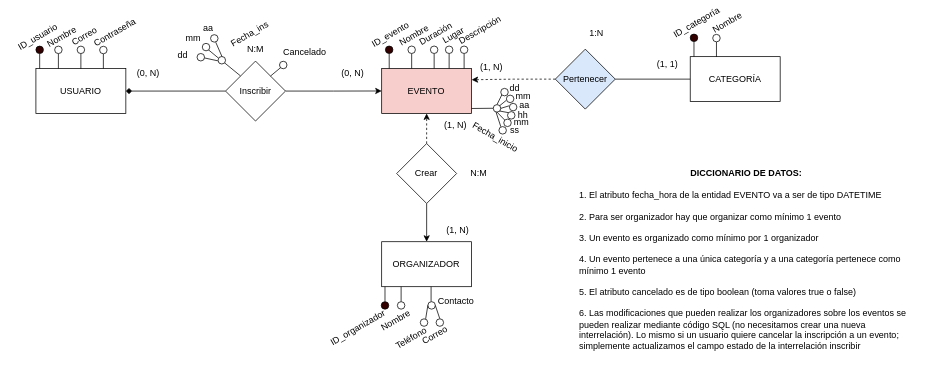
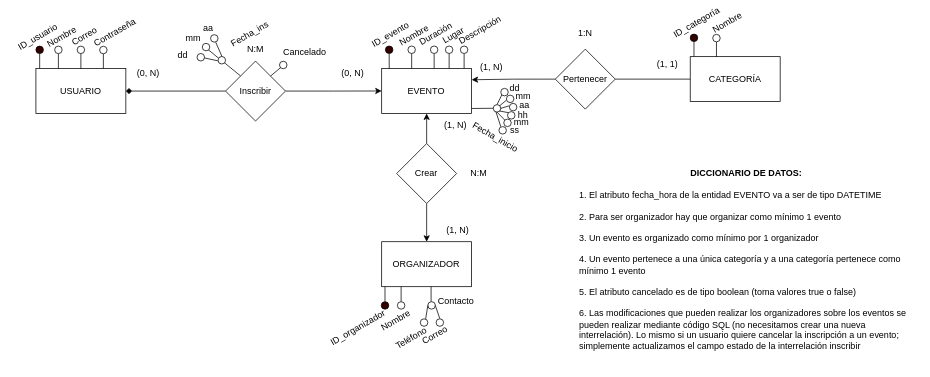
node "1:N": moved (597, 33) -> (585, 33)
edge "Pertenecer" -> "EVENTO": style dashed -> solid
node "Pertenecer": fillcolor #dae8fc -> #ffffff
node "EVENTO": fillcolor #f8cecc -> #ffffff
edge "Crear" -> "EVENTO": style dashed -> solid
